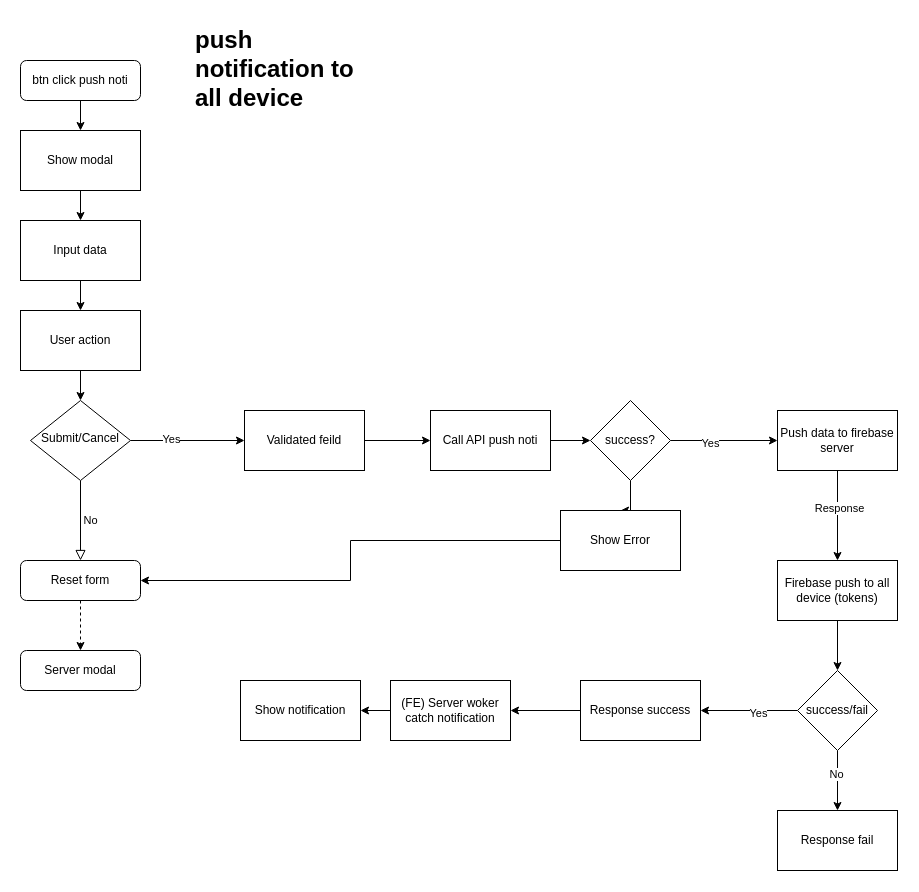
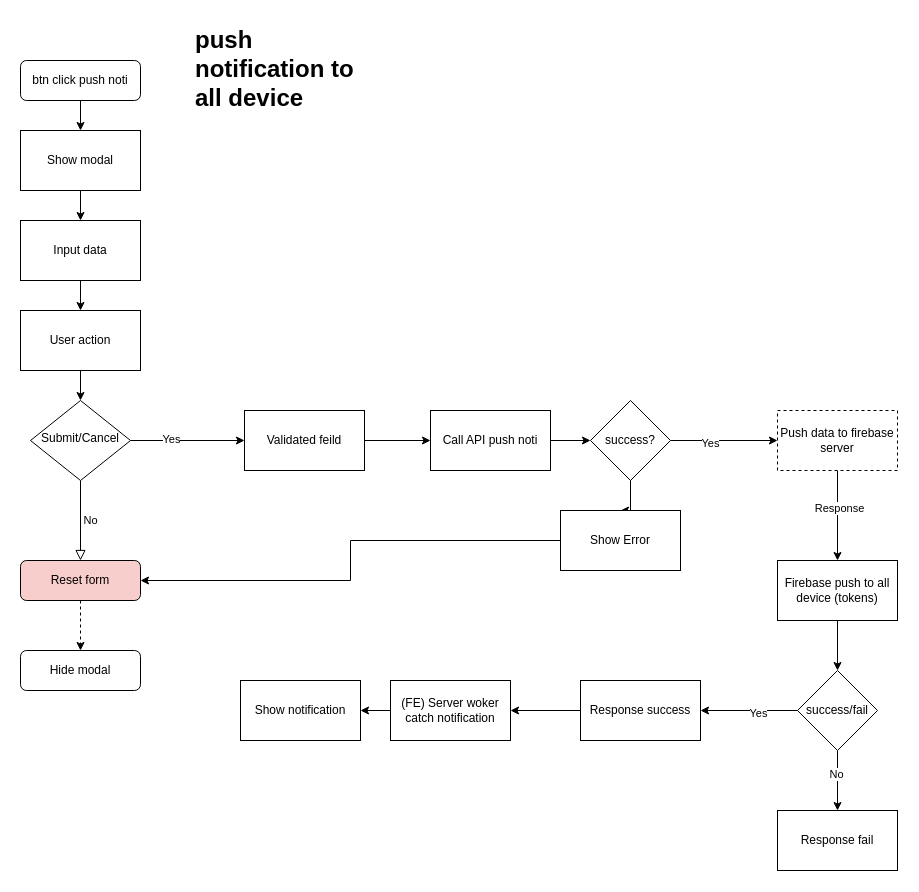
node "Push data to firebase server": style solid -> dashed
node "Reset form": fillcolor #ffffff -> #f8cecc
node "Server modal": label "Server modal" -> "Hide modal"
